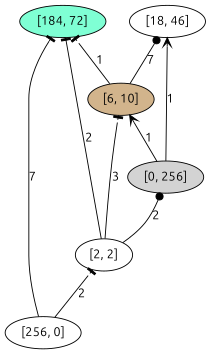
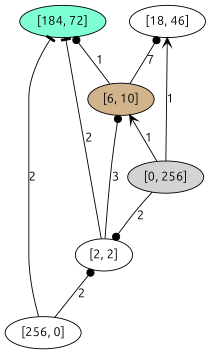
edge "[6, 10]" -> "[184, 72]": arrowhead tee -> dot
edge "[256, 0]" -> "[184, 72]": label "7" -> "2"
edge "[2, 2]" -> "[6, 10]": arrowhead tee -> dot
edge "[2, 2]" -> "[0, 256]": reversed
edge "[256, 0]" -> "[2, 2]": arrowhead tee -> dot
